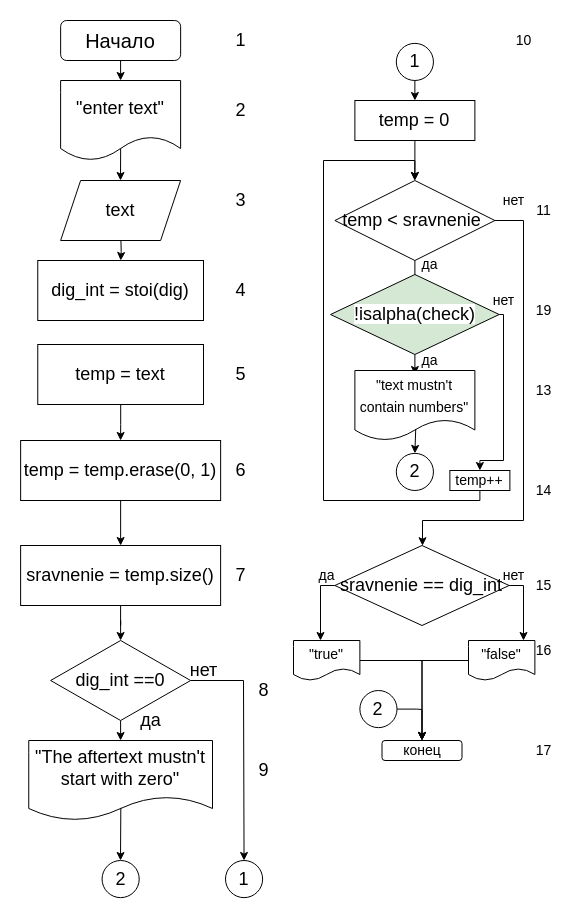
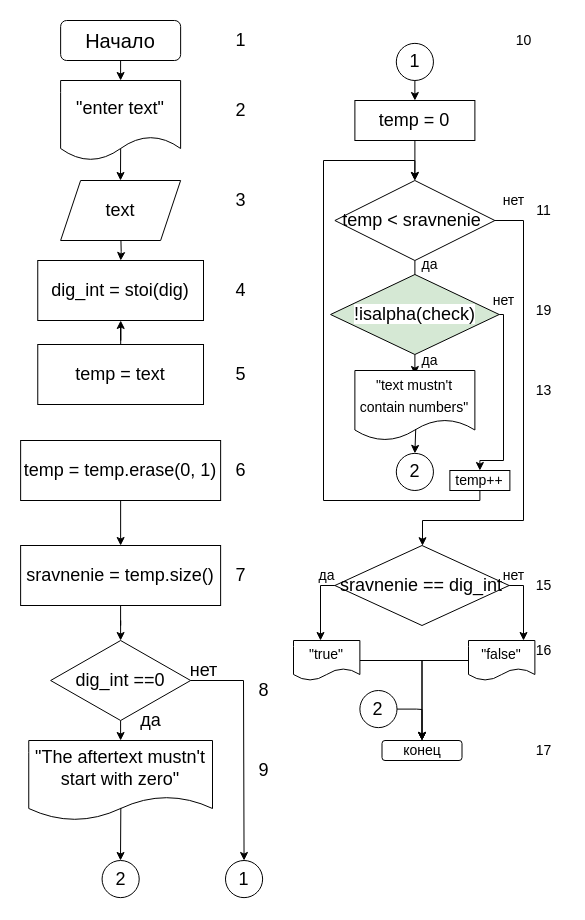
edge "temp = text" -> "temp = temp.erase(0, 1)": now "temp = text" -> "dig_int = stoi(dig)"
node "14": removed
